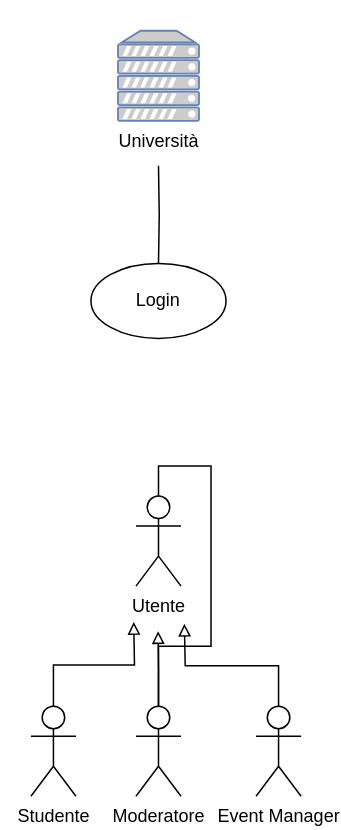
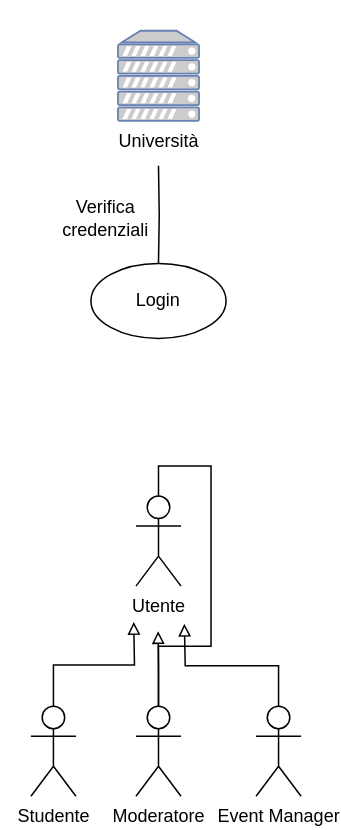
node "Verifica credenziali": added
